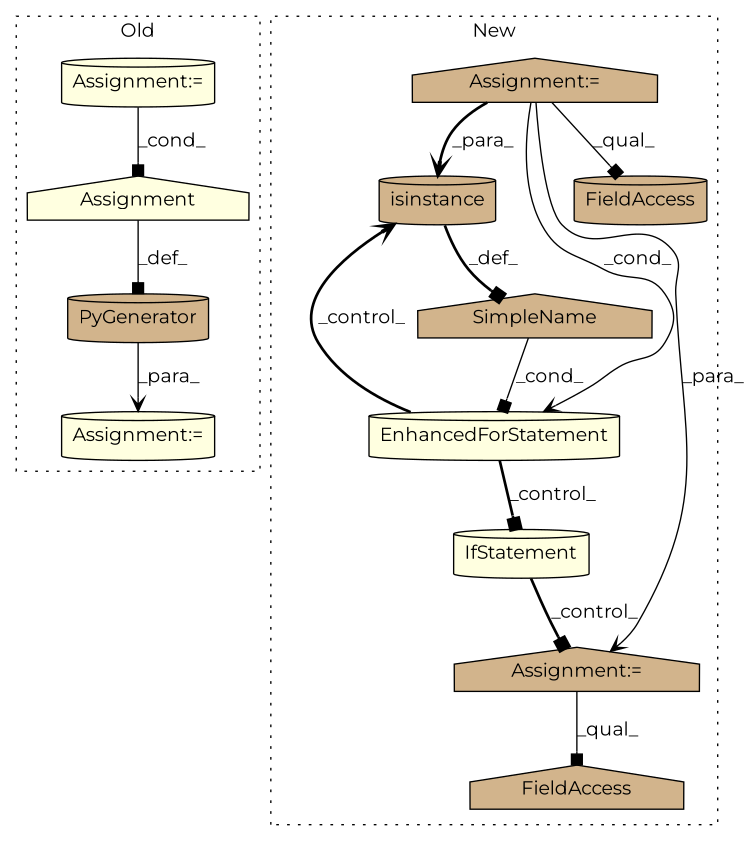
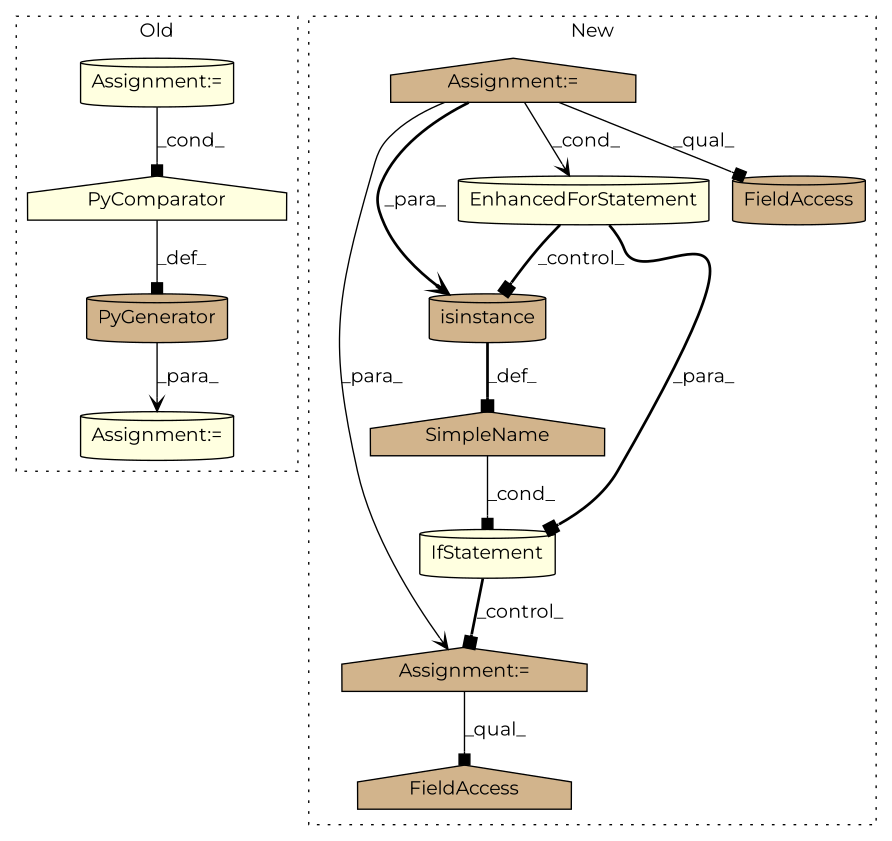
node "Assignment": label "Assignment" -> "PyComparator"
edge "EnhancedForStatement" -> "isinstance": arrowhead vee -> box
edge "SimpleName" -> "EnhancedForStatement": now "SimpleName" -> "IfStatement"
edge "EnhancedForStatement" -> "IfStatement": label "_control_" -> "_para_"
